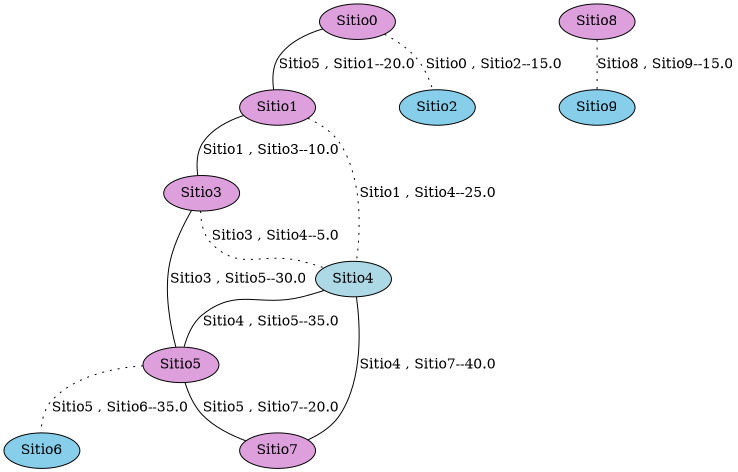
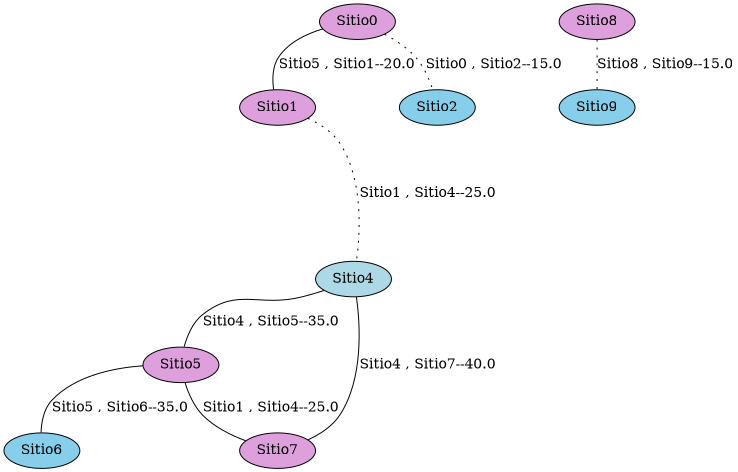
node "Sitio3": removed
edge "Sitio5" -- "Sitio6": style dotted -> solid
edge "Sitio5" -- "Sitio7": label "Sitio5 , Sitio7--20.0" -> "Sitio1 , Sitio4--25.0"
